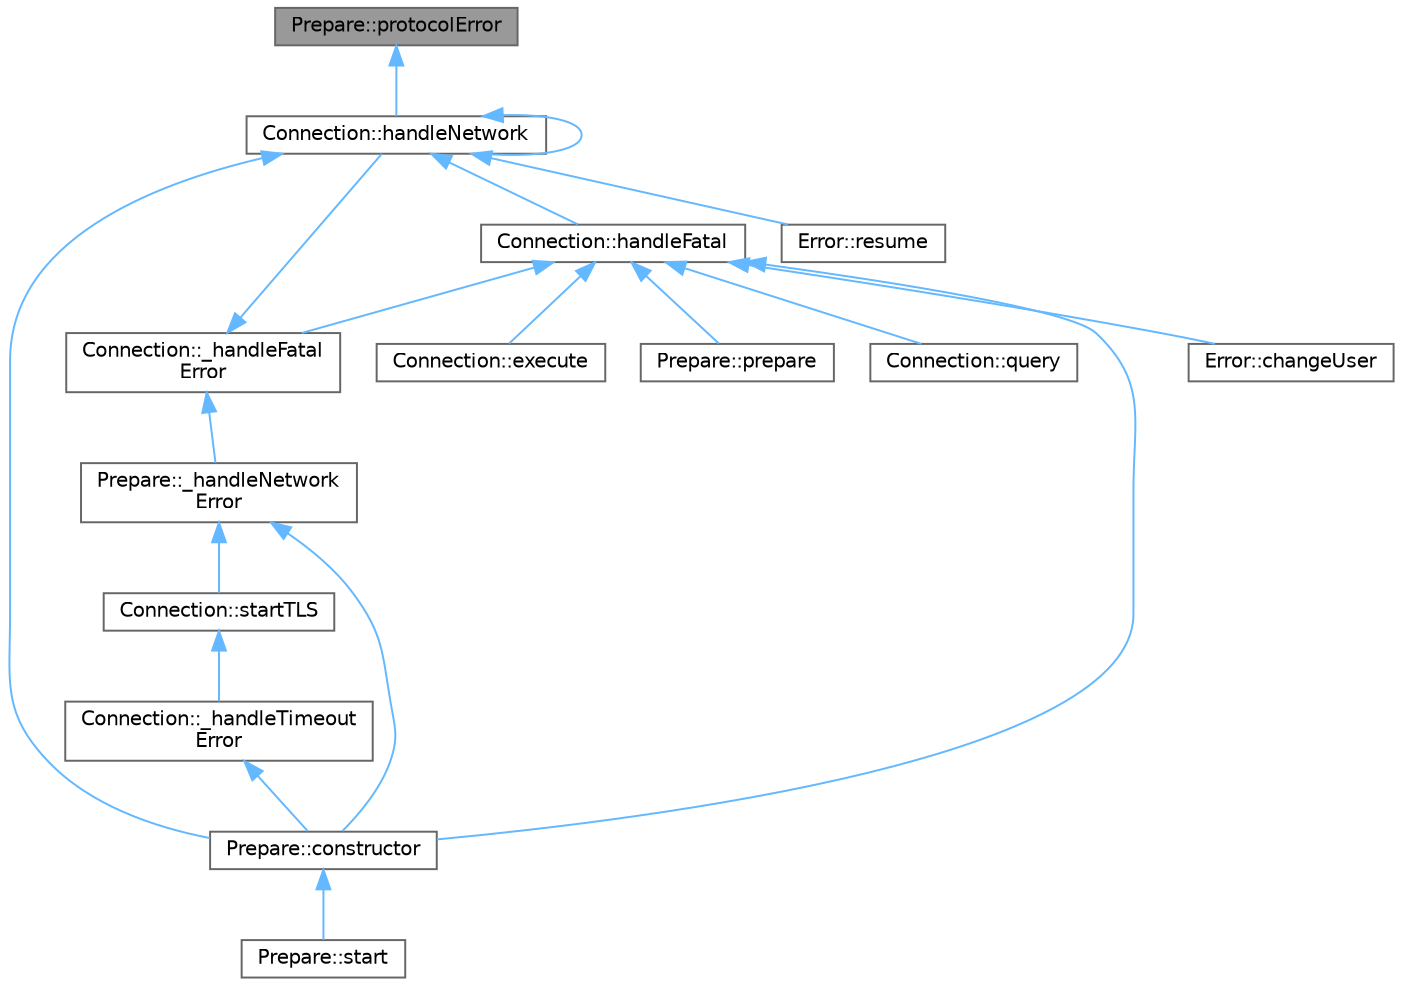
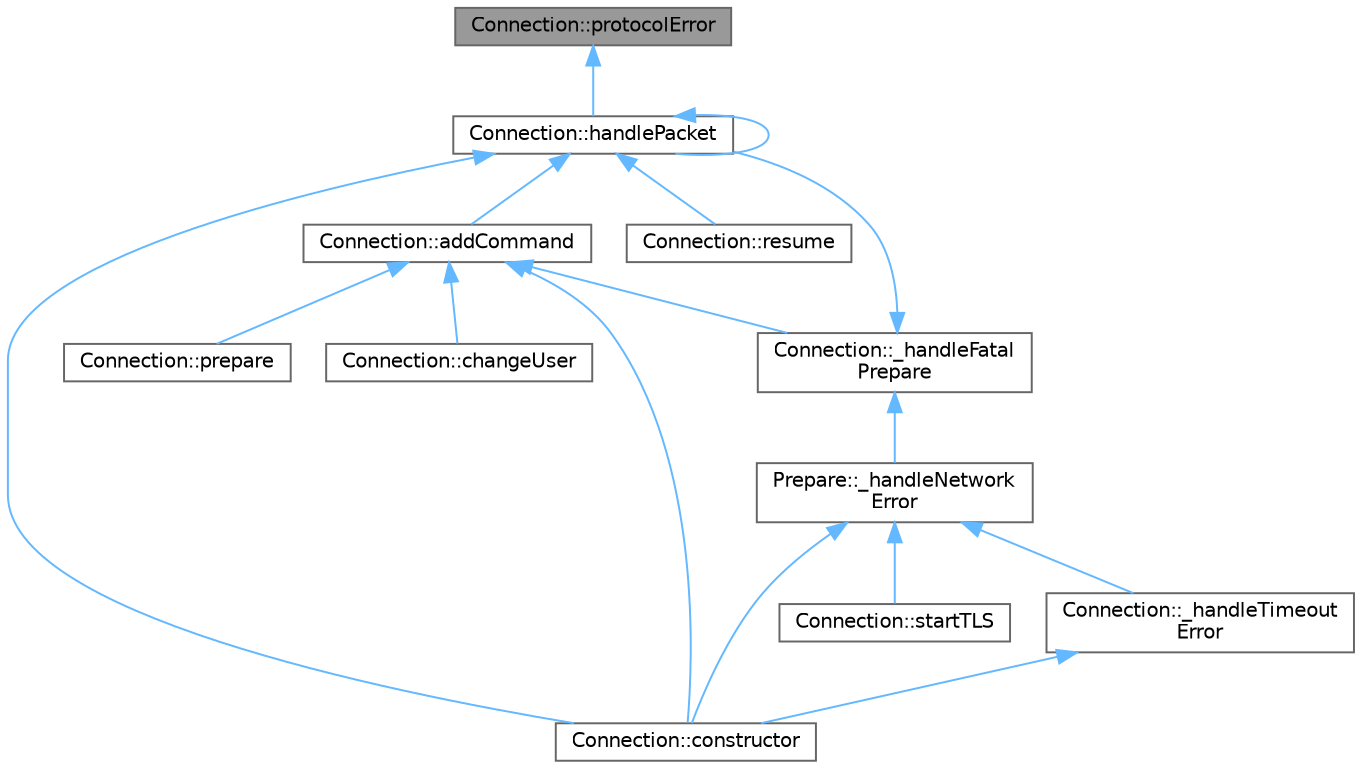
node "Prepare::protocolError": label "Prepare::protocolError" -> "Connection::protocolError"
node "Connection::handleNetwork": label "Connection::handleNetwork" -> "Connection::handlePacket"
node "Connection::handleFatal": label "Connection::handleFatal" -> "Connection::addCommand"
node "Error::resume": label "Error::resume" -> "Connection::resume"
node "Connection::_handleFatal Error": label "Connection::_handleFatal Error" -> "Connection::_handleFatal Prepare"
node "Connection::execute": removed
node "Prepare::prepare": label "Prepare::prepare" -> "Connection::prepare"
node "Connection::query": removed
node "Error::changeUser": label "Error::changeUser" -> "Connection::changeUser"
edge "Connection::_handleTimeout Error" -> "Connection::startTLS": now "Connection::_handleTimeout Error" -> "Prepare::_handleNetwork Error"
node "Prepare::constructor": label "Prepare::constructor" -> "Connection::constructor"
node "Prepare::start": removed
